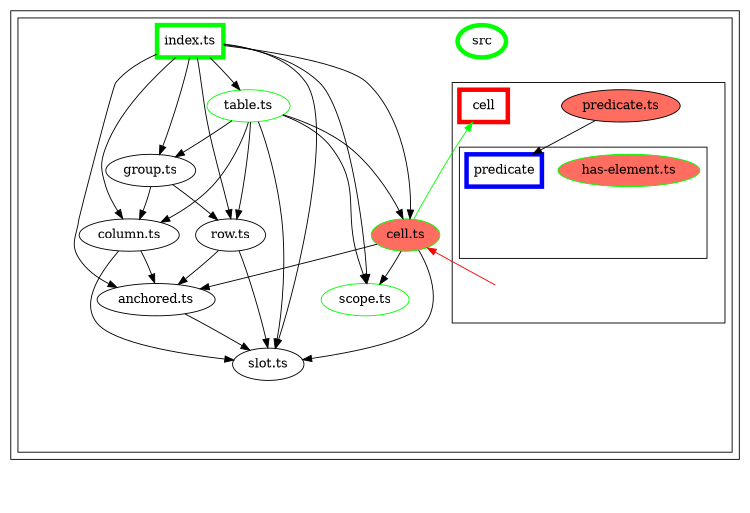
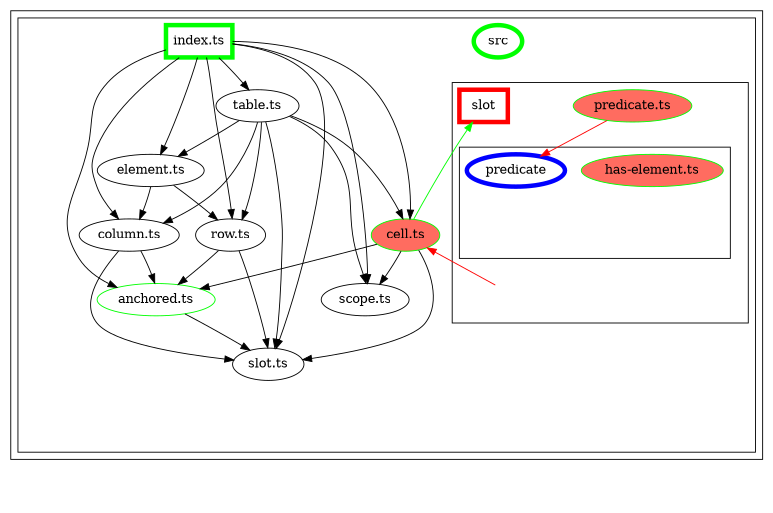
node "table.ts": color #00ff00 -> black
node "cell": label "cell" -> "slot"
node "predicate.ts": color black -> #00ff00
edge "predicate.ts" -> "predicate": color black -> #ff0000
node "group.ts": label "group.ts" -> "element.ts"
node "predicate": shape box -> ellipse
node "anchored.ts": color black -> #00ff00
node "scope.ts": color #00ff00 -> black
